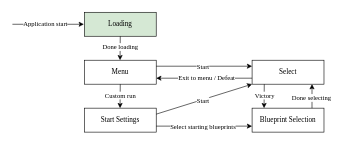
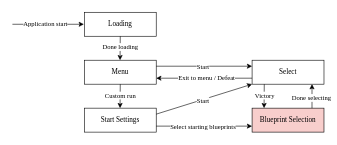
node "Loading": fillcolor #d5e8d4 -> #ffffff
node "Blueprint Selection": fillcolor #ffffff -> #f8cecc
